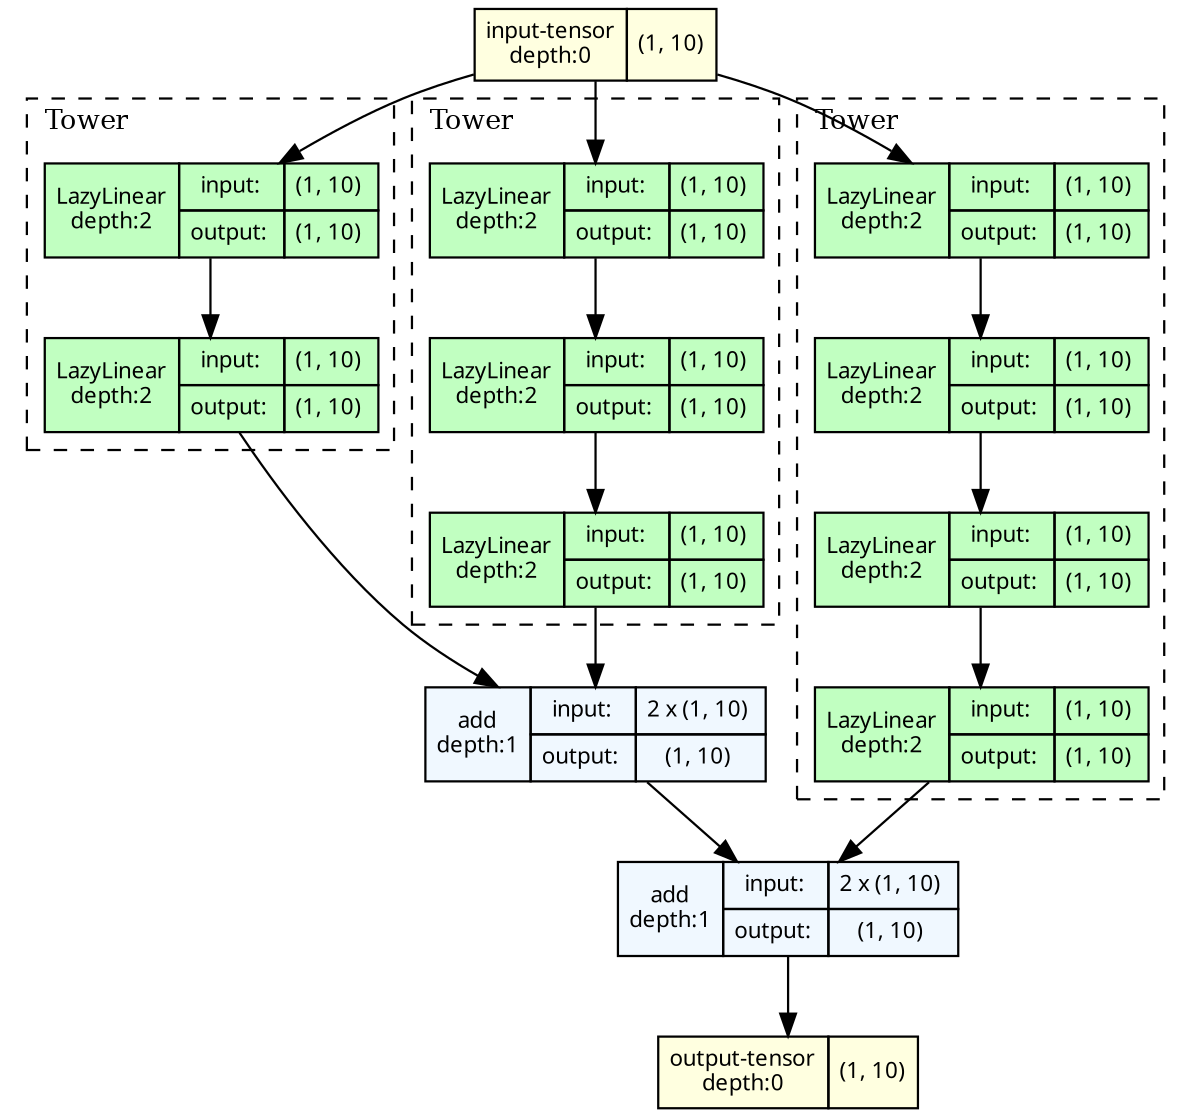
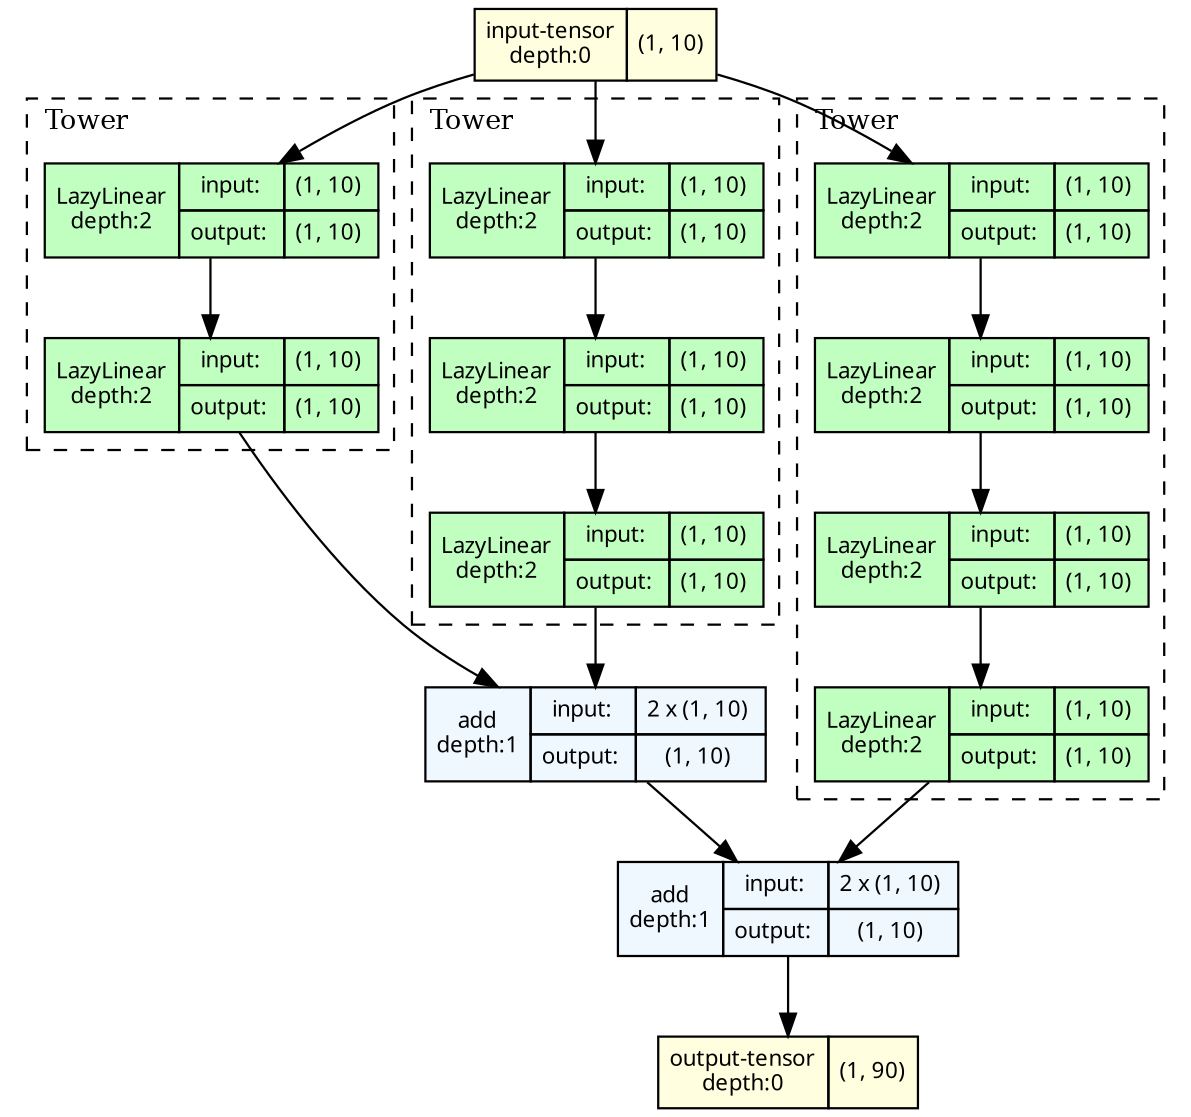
node "output-tensor": text "(1, 10)" -> "(1, 90)"
